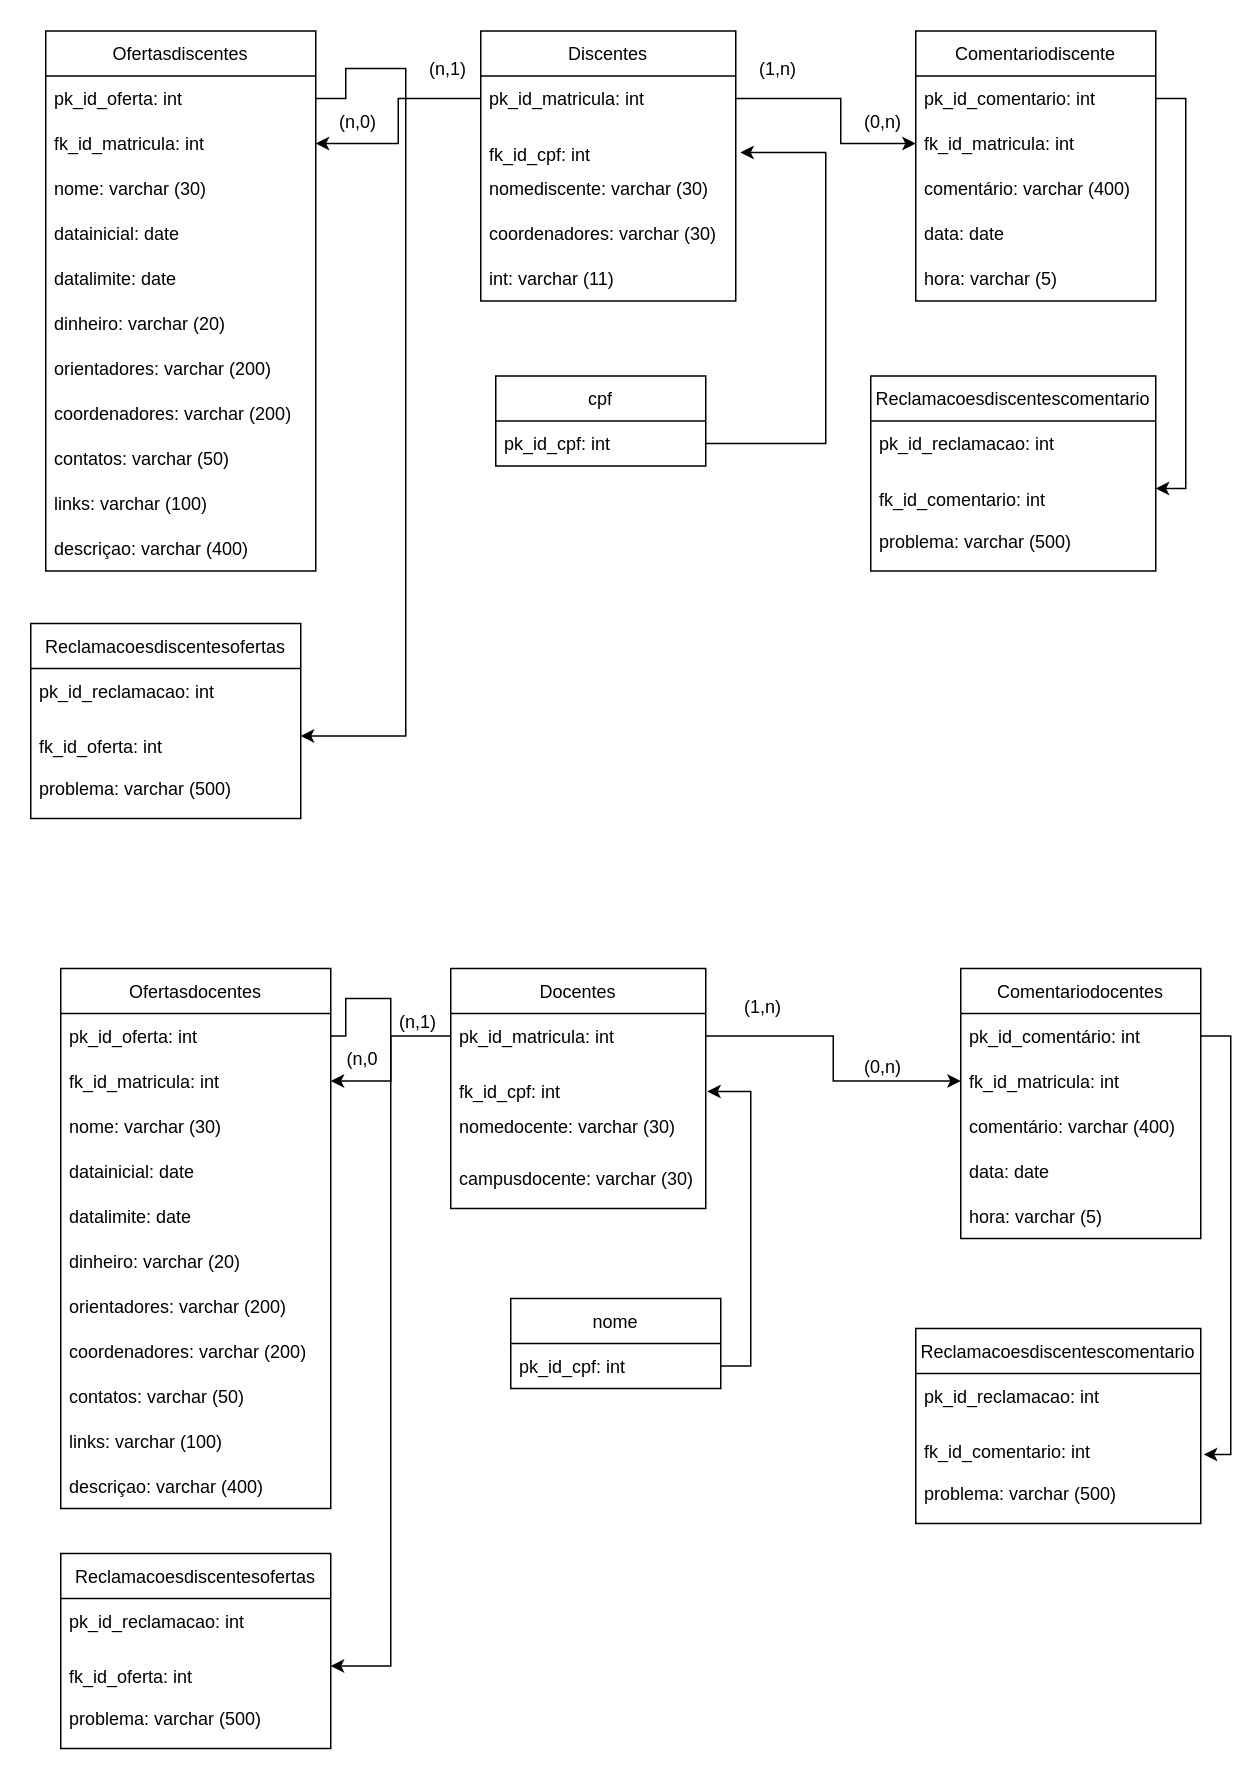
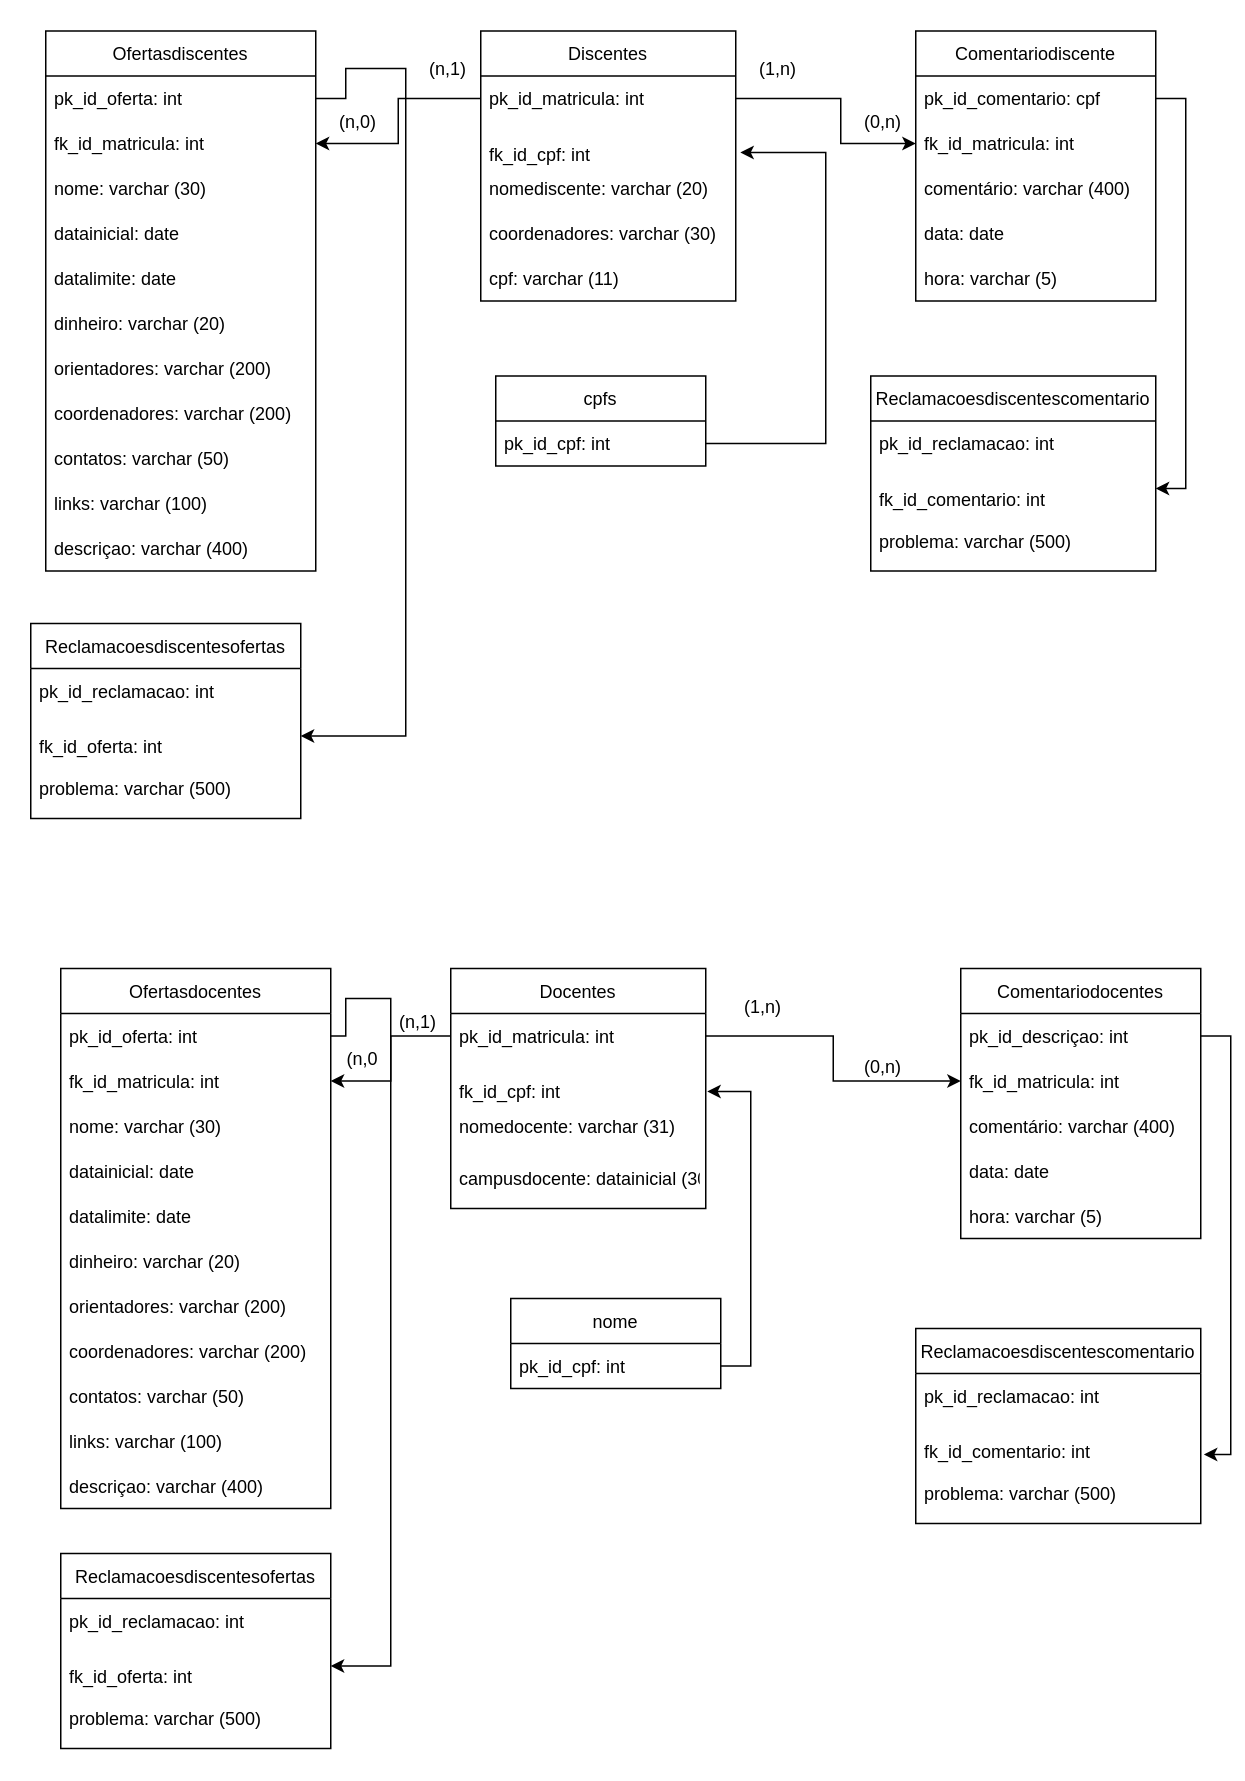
node "pk_id_comentario: int": label "pk_id_comentario: int" -> "pk_id_comentario: cpf"
node "nomediscente: varchar (30)": label "nomediscente: varchar (30)" -> "nomediscente: varchar (20)"
node "int: varchar (11)": label "int: varchar (11)" -> "cpf: varchar (11)"
node "cpf": label "cpf" -> "cpfs"
node "pk_id_comentário: int": label "pk_id_comentário: int" -> "pk_id_descriçao: int"
node "nomedocente: varchar (30)": label "nomedocente: varchar (30)" -> "nomedocente: varchar (31)"
node "campusdocente: varchar (30)": label "campusdocente: varchar (30)" -> "campusdocente: datainicial (30)"
